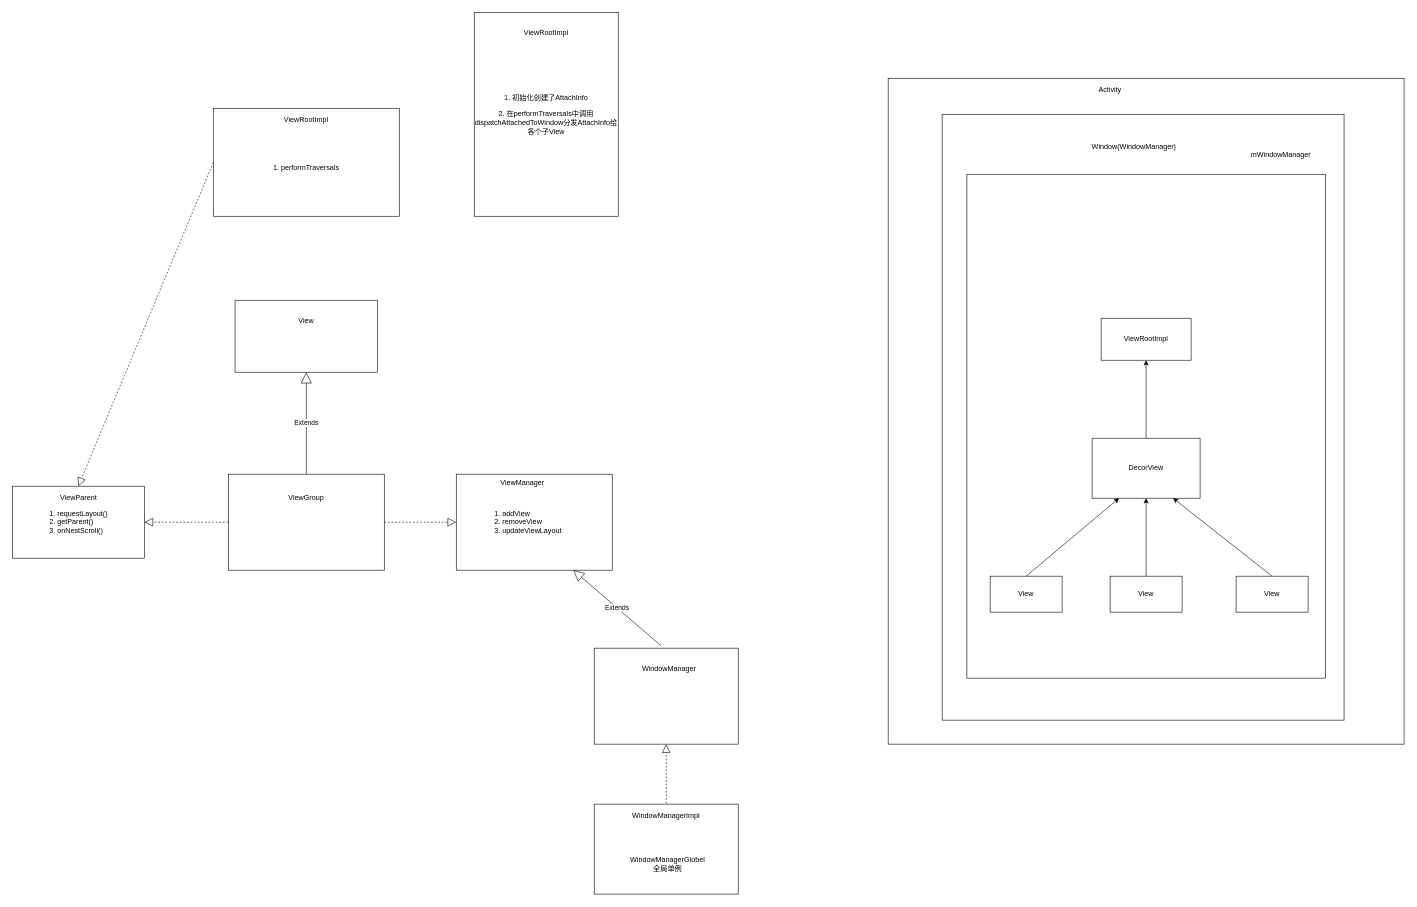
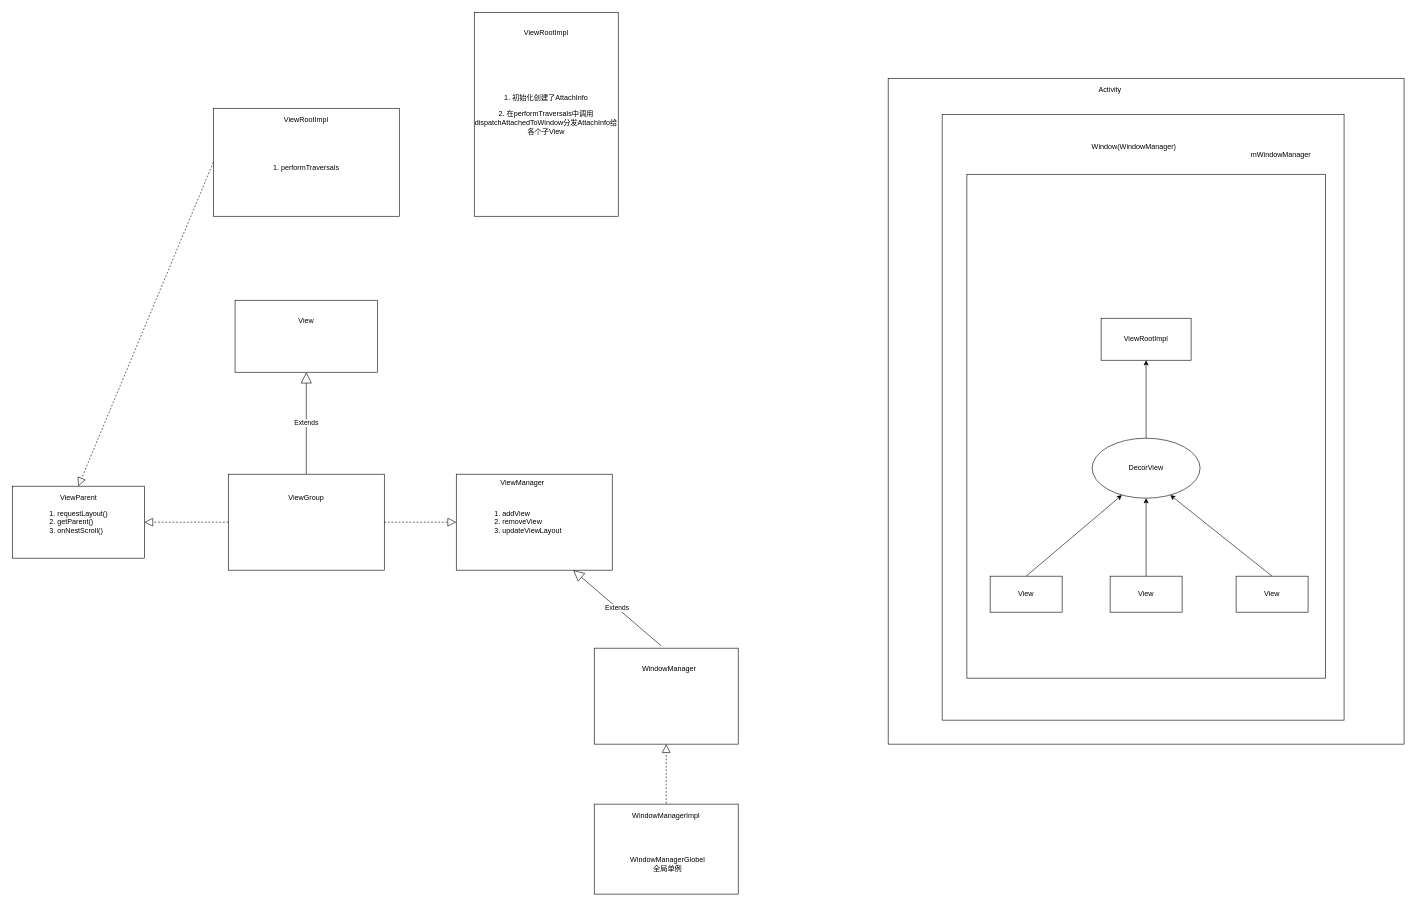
node "DecorView": shape rectangle -> ellipse
